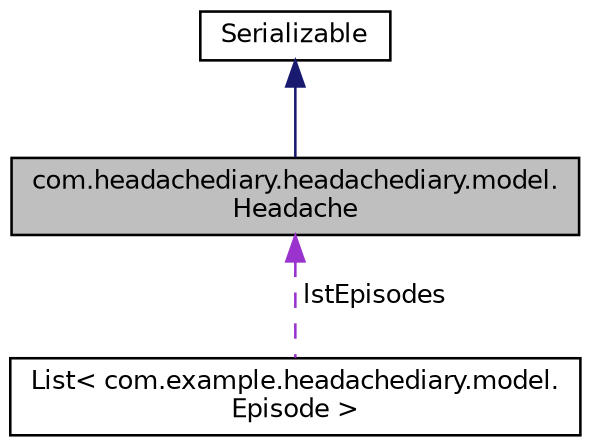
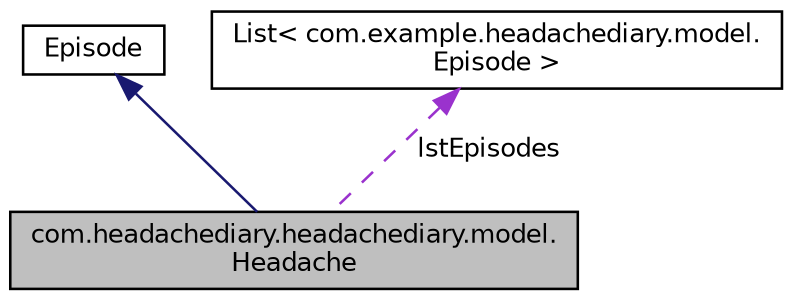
node "Serializable": label "Serializable" -> "Episode"
edge "List< com.example.headachediary.model. Episode >" -> "com.headachediary.headachediary.model. Headache": reversed
